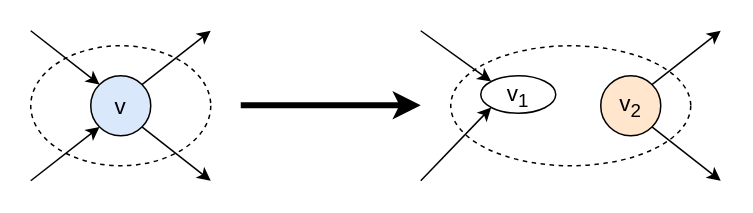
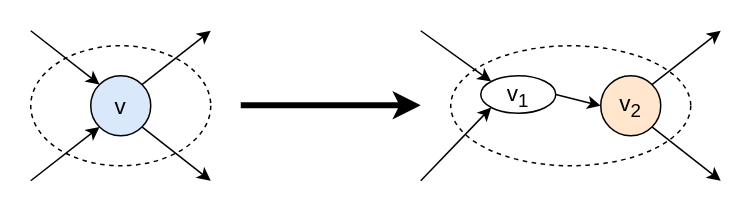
edge "v1" -> "v2": added
